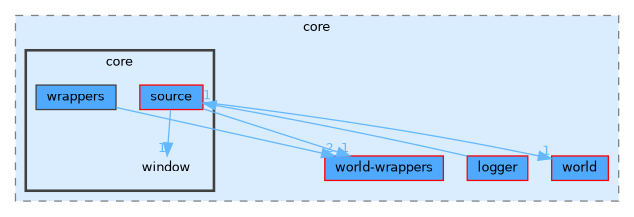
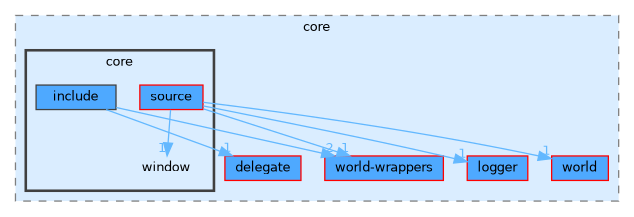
node "wrappers": label "wrappers" -> "include"
edge "logger" -> "source": reversed
node "delegate": added
